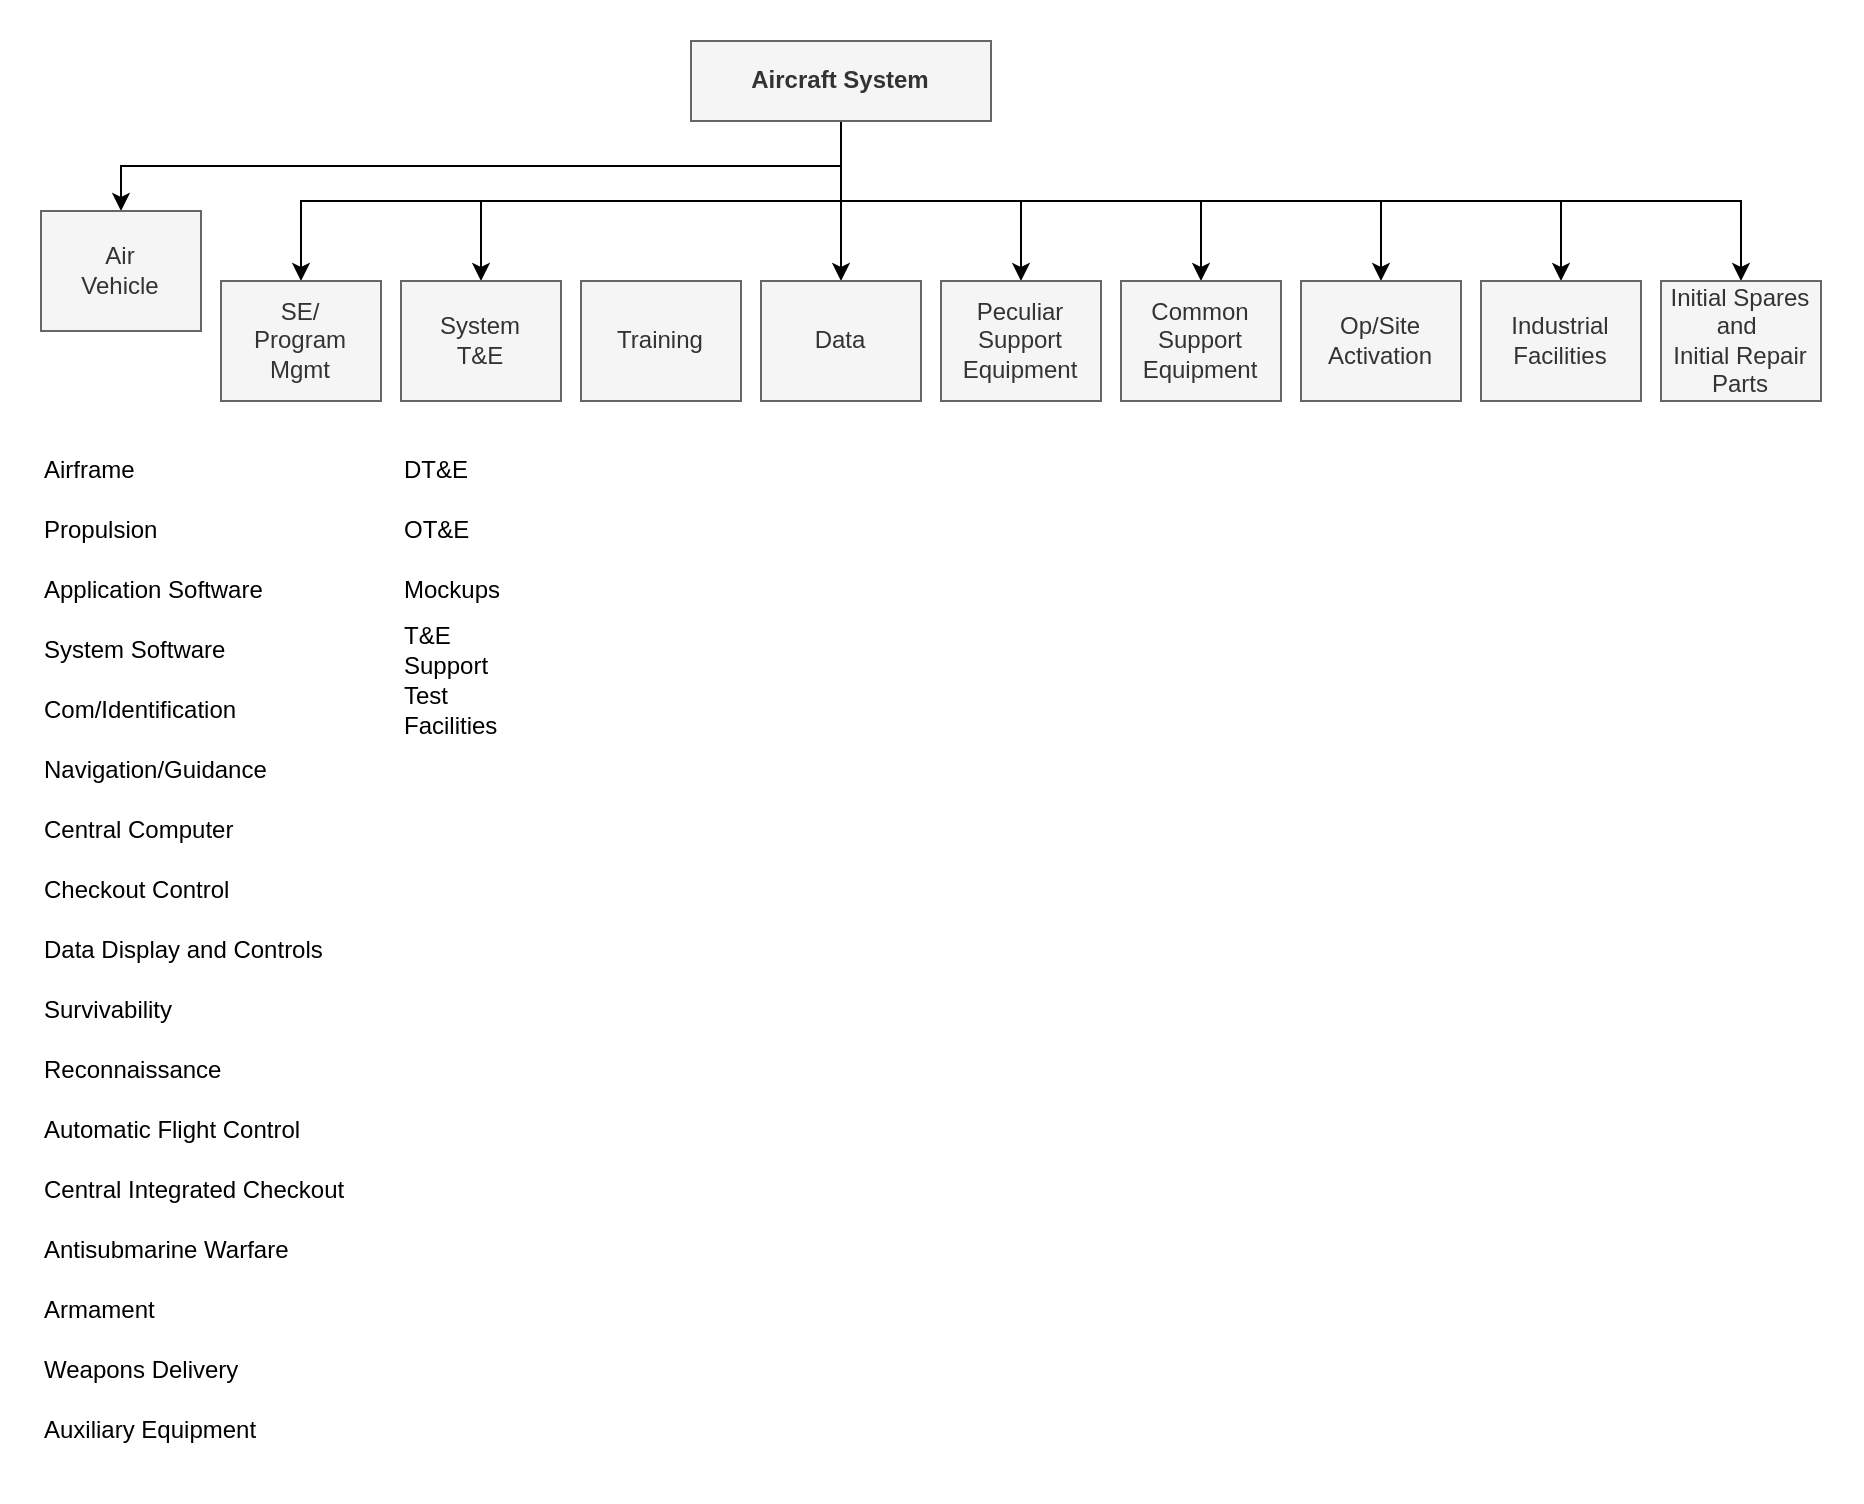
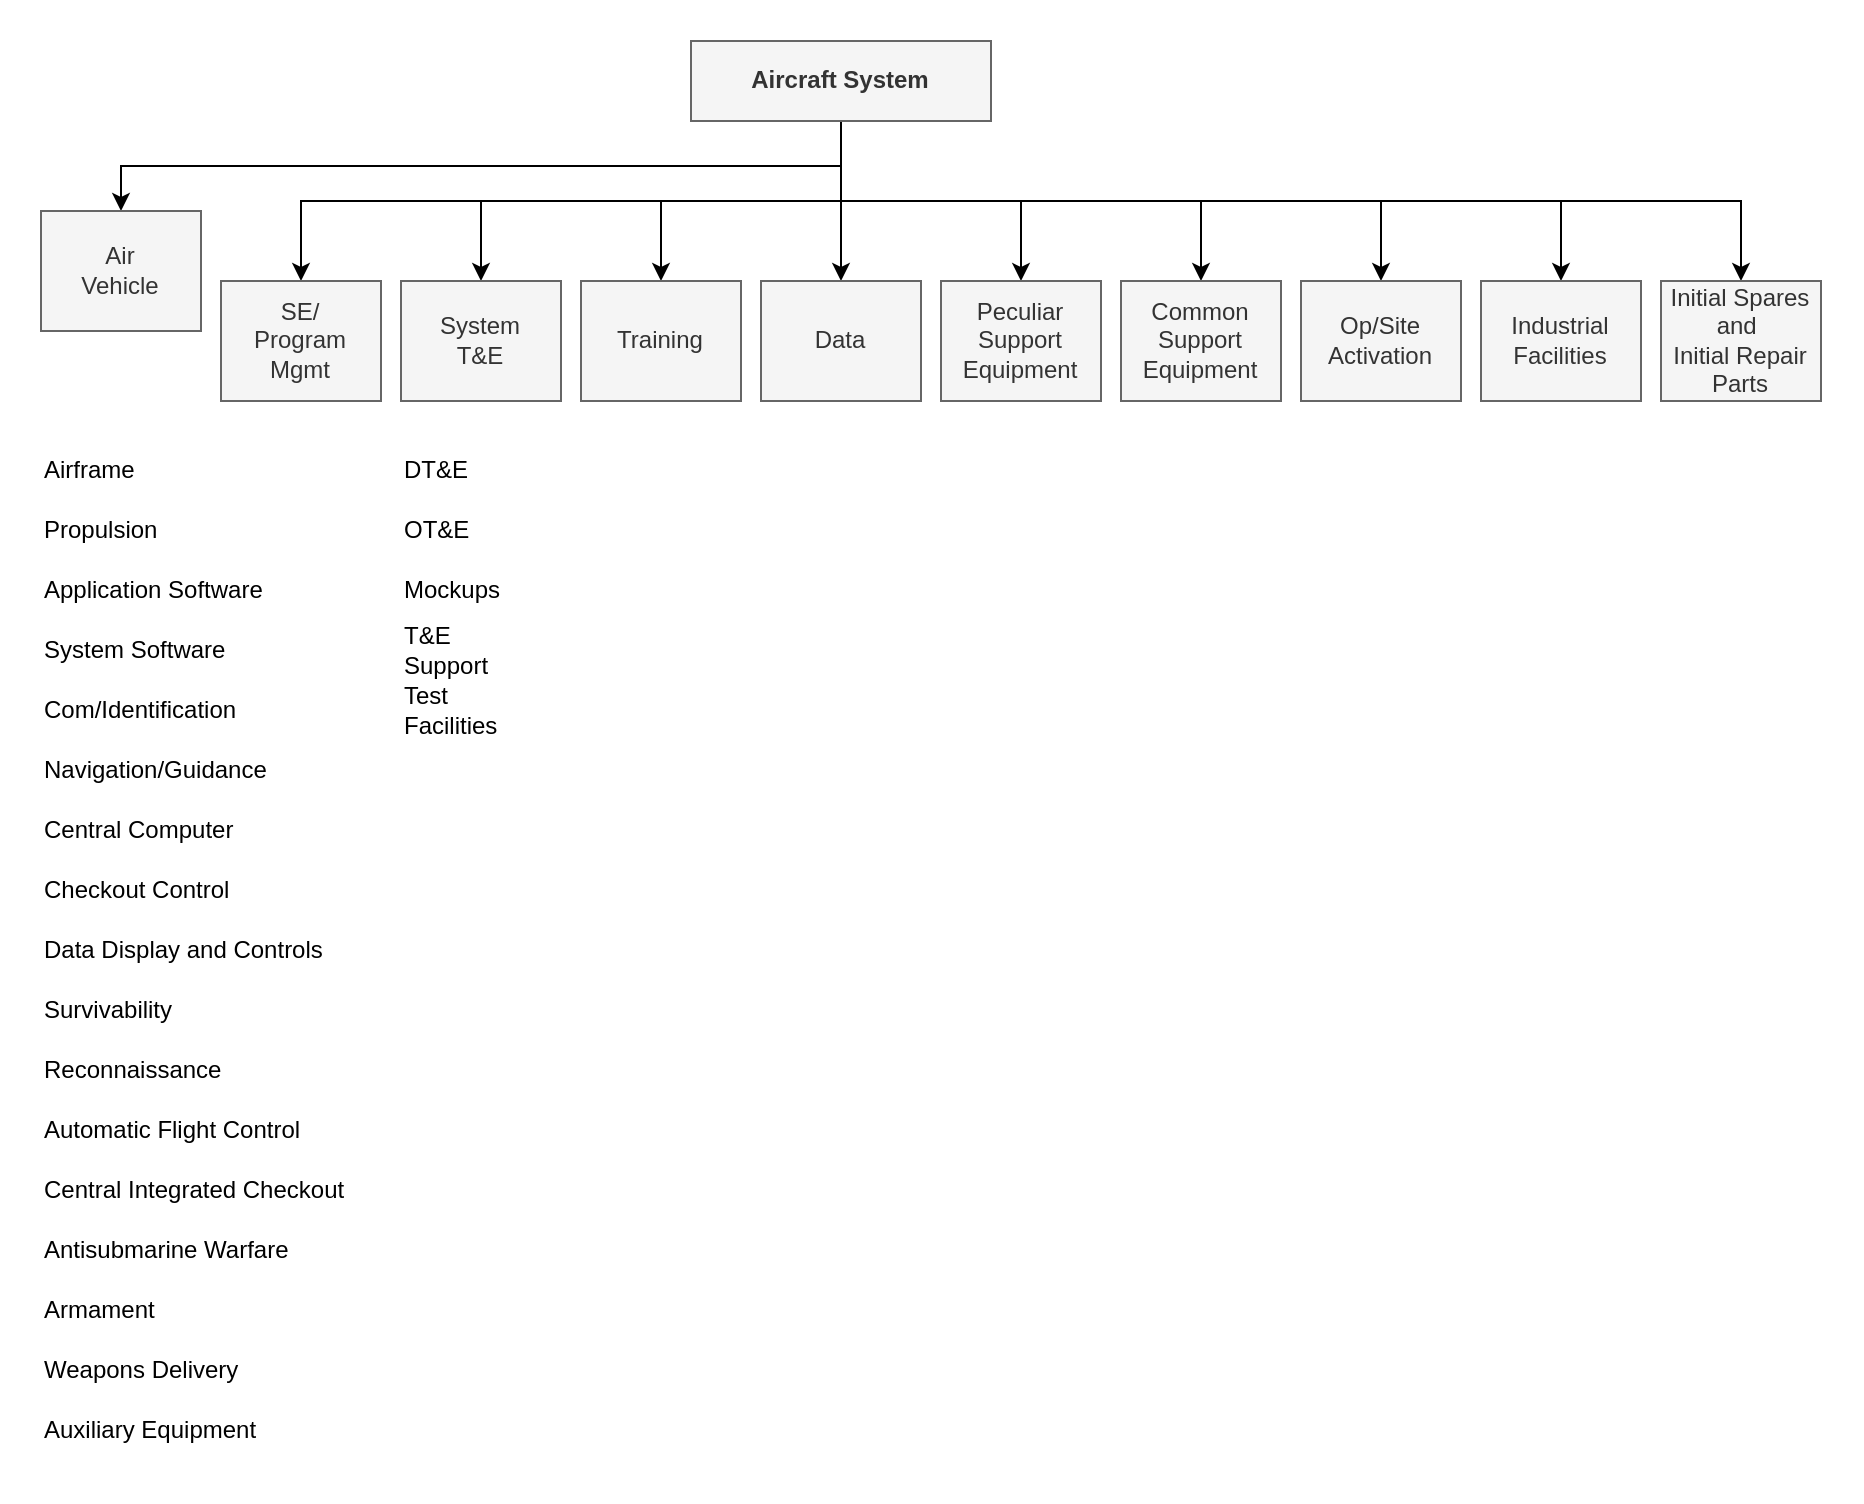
edge "Aircraft System" -> "Training": added
